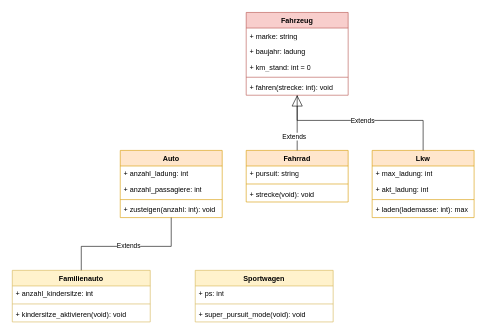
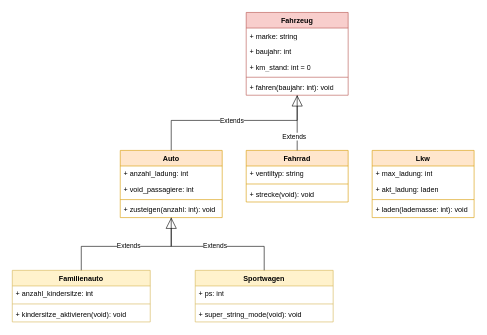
node "+ baujahr: ladung": label "+ baujahr: ladung" -> "+ baujahr: int"
node "+ fahren(strecke: int): void": label "+ fahren(strecke: int): void" -> "+ fahren(baujahr: int): void"
edge "Auto" -> "Fahrzeug": added, label "Extends"
edge "Lkw" -> "Fahrzeug": removed, label "Extends"
node "+ pursuit: string": label "+ pursuit: string" -> "+ ventiltyp: string"
node "+ anzahl_passagiere: int": label "+ anzahl_passagiere: int" -> "+ void_passagiere: int"
node "+ akt_ladung: int": label "+ akt_ladung: int" -> "+ akt_ladung: laden"
node "+ laden(lademasse: int): max": label "+ laden(lademasse: int): max" -> "+ laden(lademasse: int): void"
edge "Sportwagen" -> "Auto": added, label "Extends"
node "+ super_pursuit_mode(void): void": label "+ super_pursuit_mode(void): void" -> "+ super_string_mode(void): void"
